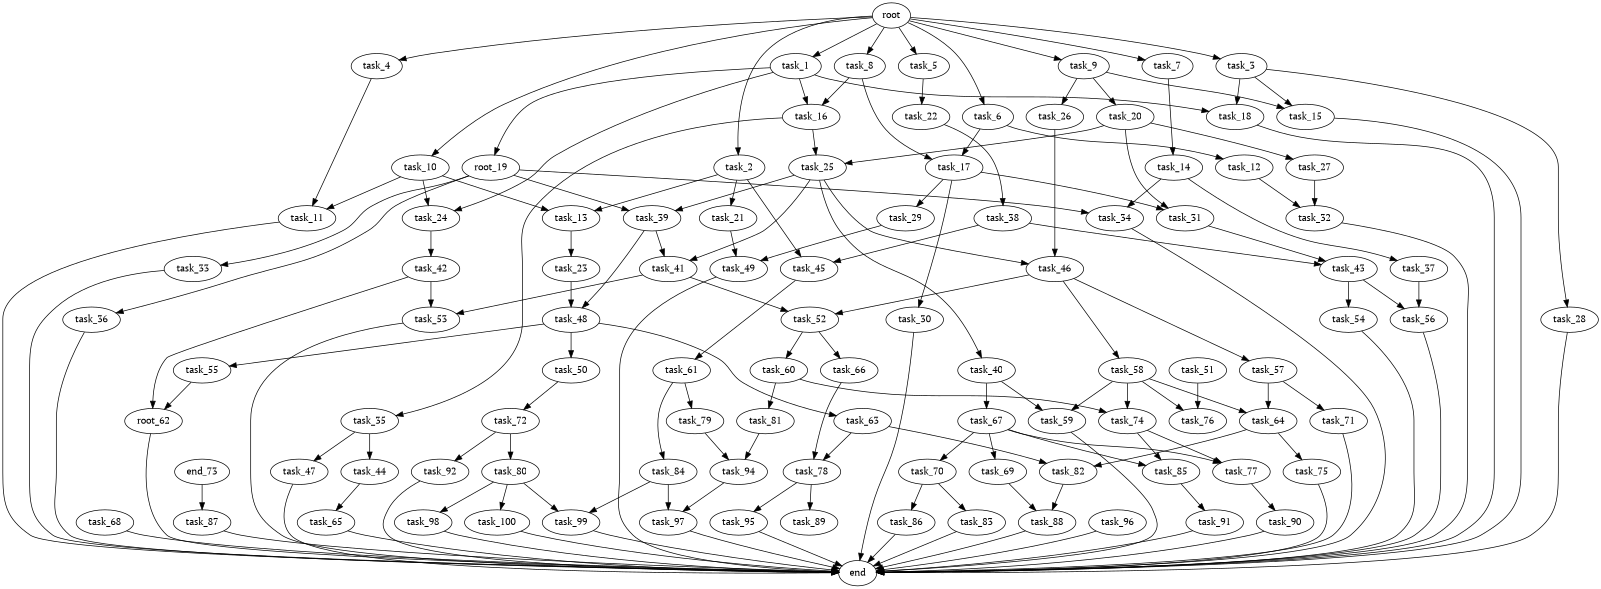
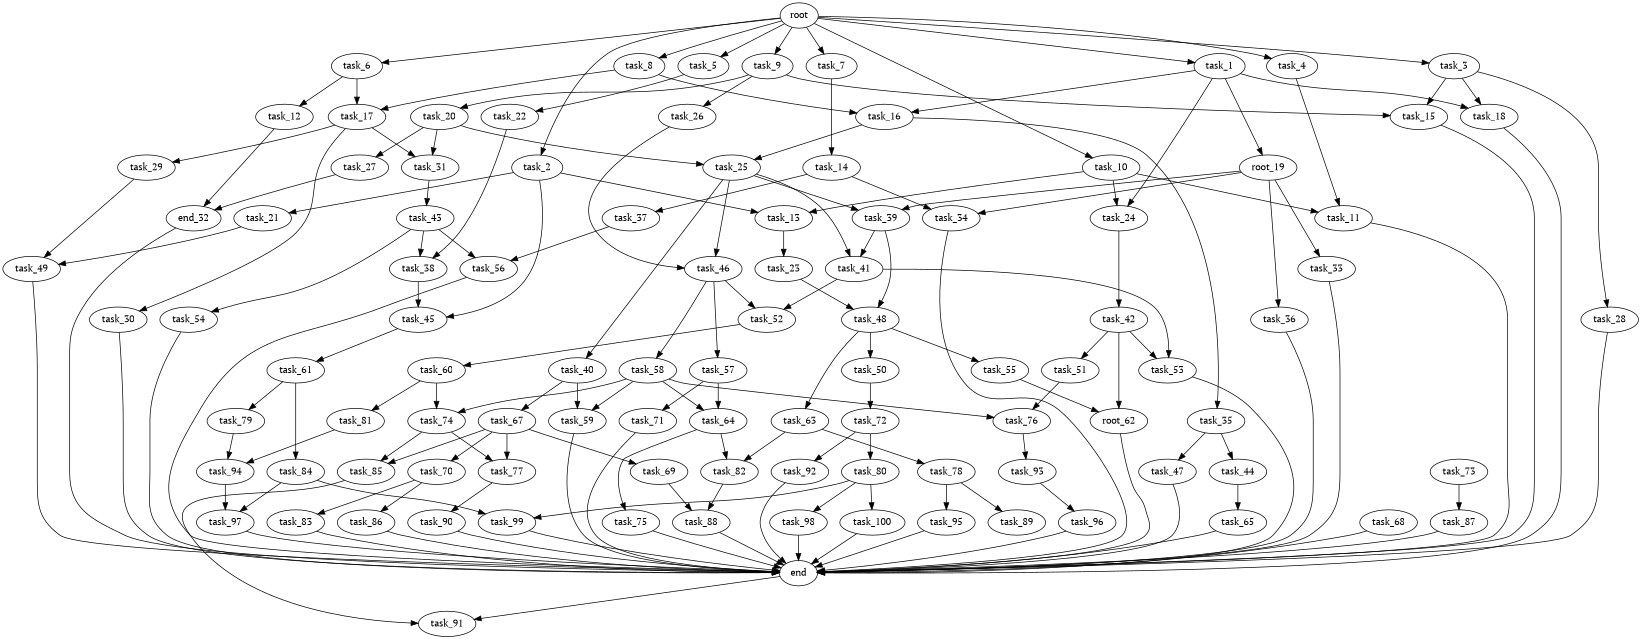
node "task_32": label "task_32" -> "end_32"
edge "task_38" -> "task_43": reversed
edge "task_42" -> "task_51": added
node "task_66": removed
node "end_73": label "end_73" -> "task_73"
node "task_93": added
edge "task_91" -> "end": reversed
